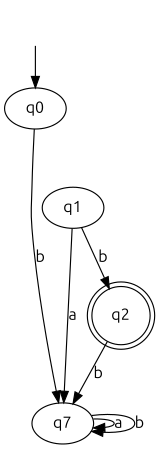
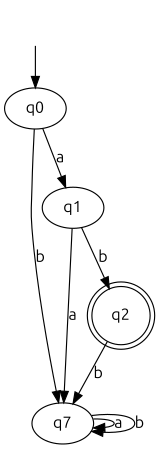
edge "q0" -> "q1": added, label "a"
